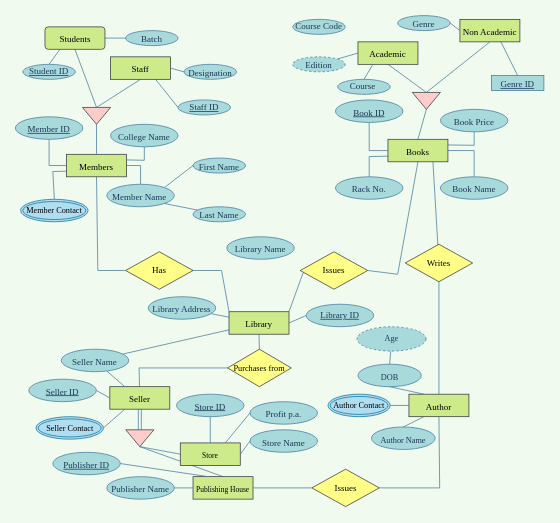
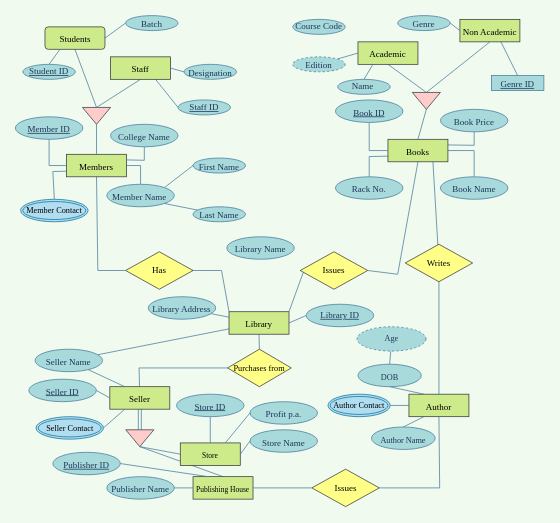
node "Batch": moved (152, 38) -> (152, 23)
node "Course": label "Course" -> "Name"
node "Seller Name": moved (95, 360) -> (69, 360)
